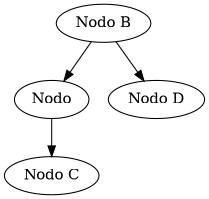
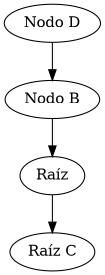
edge "Nodo B" -> "Nodo D": reversed
node "Nodo": label "Nodo" -> "Raíz"
node "Nodo C": label "Nodo C" -> "Raíz C"
